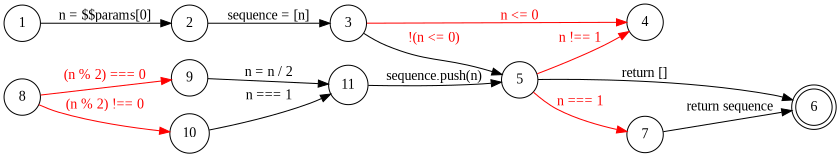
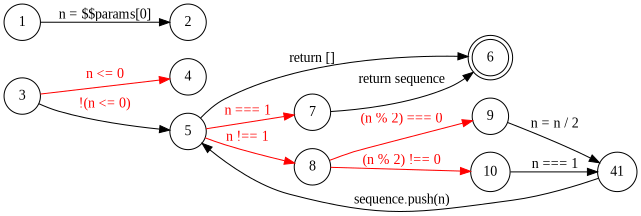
edge "2" -> "3": removed, label "sequence = [n]"
edge "5" -> "4": now "5" -> "8"
node "11": label "11" -> "41"
